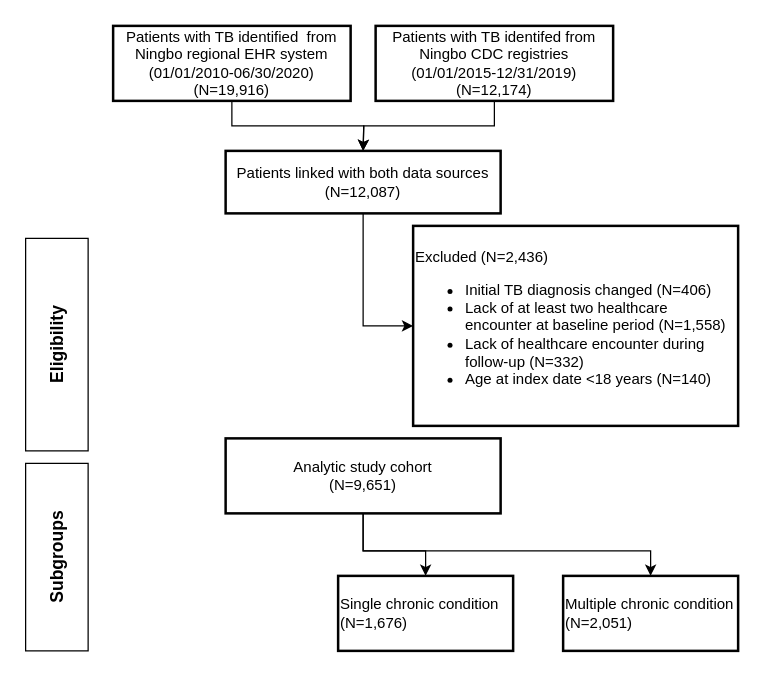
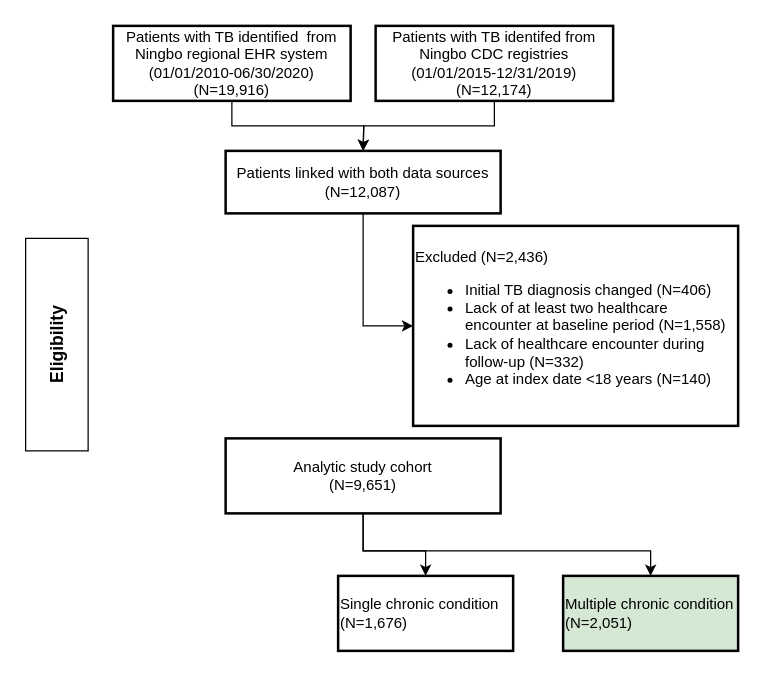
node "Subgroups": removed
node "Multiple chronic condition (N=2,051)": fillcolor #ffffff -> #d5e8d4
